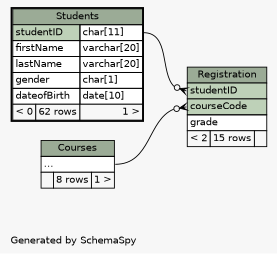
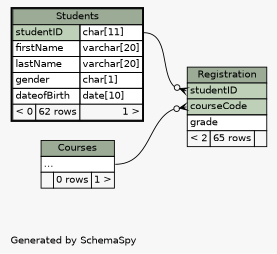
node "Registration": text "15 rows" -> "65 rows"
node "Courses": text "8 rows" -> "0 rows"
